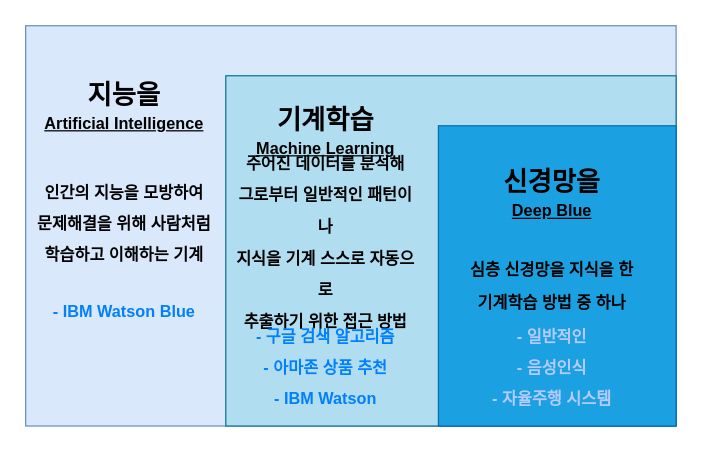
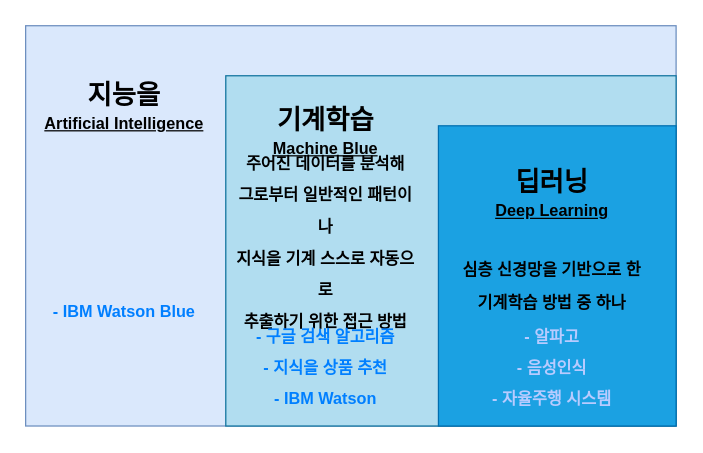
node "Machine Learning": label "Machine Learning" -> "Machine Blue"
node "신경망을": label "신경망을" -> "딥러닝"
node "Deep Blue": label "Deep Blue" -> "Deep Learning"
node "인간의 지능을 모방하여 문제해결을 위해 사람처럼 학습하고 이해하는 기계": removed
node "심층 신경망을 지식을 한 기계학습 방법 중 하나": label "심층 신경망을 지식을 한 기계학습 방법 중 하나" -> "심층 신경망을 기반으로 한 기계학습 방법 중 하나"
node "- 구글 검색 알고리즘 - 아마존 상품 추천 - IBM Watson": label "- 구글 검색 알고리즘 - 아마존 상품 추천 - IBM Watson" -> "- 구글 검색 알고리즘 - 지식을 상품 추천 - IBM Watson"
node "- 일반적인 - 음성인식 - 자율주행 시스템": label "- 일반적인 - 음성인식 - 자율주행 시스템" -> "- 알파고 - 음성인식 - 자율주행 시스템"
